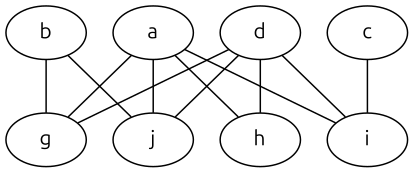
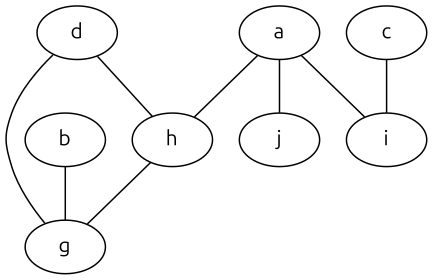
edge "b" -- "j": removed
edge "a" -- "g": now "h" -- "g"
edge "d" -- "j": removed
edge "d" -- "i": removed
